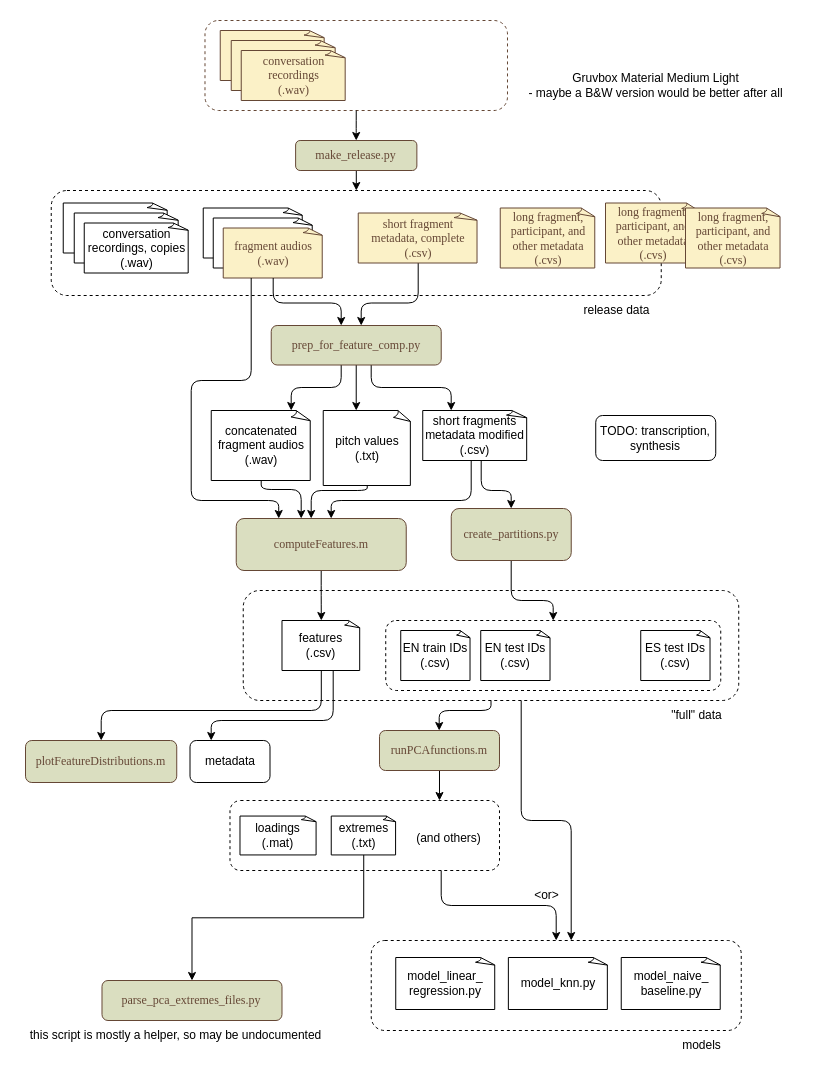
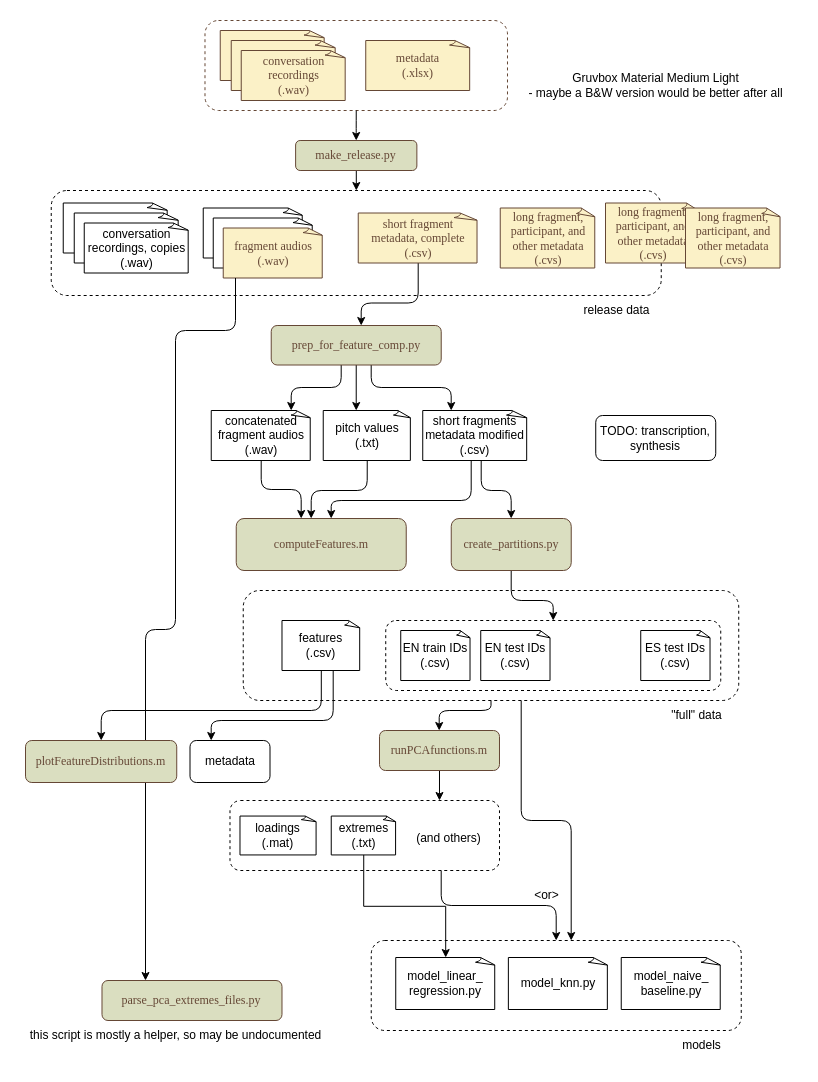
node "metadata (.xlsx)": added
edge "fragment audios (.wav)" -> "prep_for_feature_comp.py": removed
edge "fragment audios (.wav)" -> "computeFeatures.m": removed
node "concatenated fragment audios (.wav)": size 100x70 -> 100x50
node "pitch values (.txt)": size 88x75 -> 88x50
edge "fragment audios (.wav)" -> "parse_pca_extremes_files.py": added
node "create_partitions.py": moved (511, 535) -> (511, 545)
edge "computeFeatures.m" -> "features (.csv)": removed
edge "extremes (.txt)" -> "parse_pca_extremes_files.py": now "extremes (.txt)" -> "model_linear_ regression.py"
